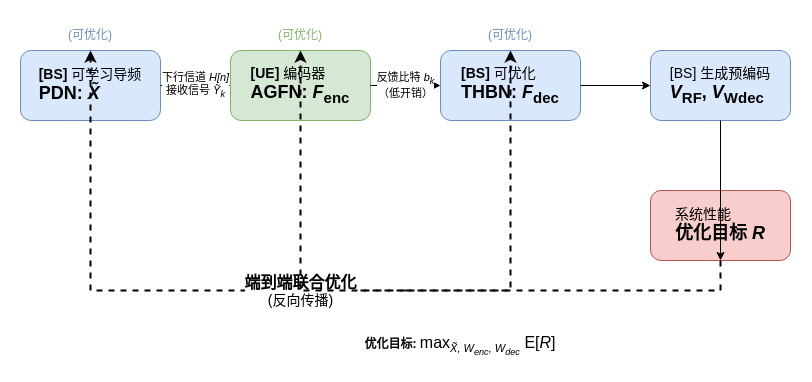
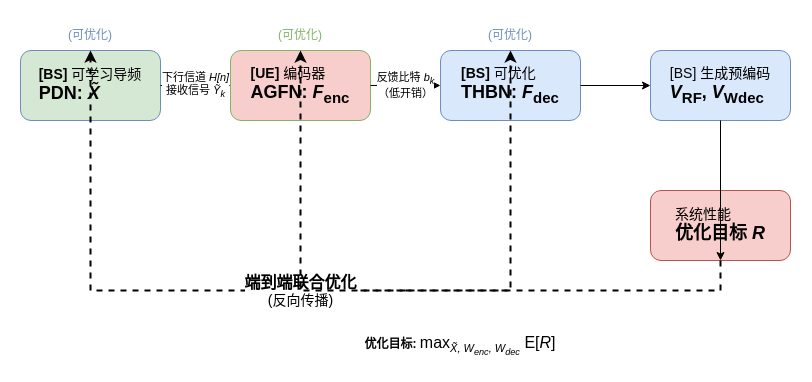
node "[BS] 可学习导频 PDN: X̃": fillcolor #dae8fc -> #d5e8d4
node "[UE] 编码器 AGFN: Fenc": fillcolor #d5e8d4 -> #f8cecc
